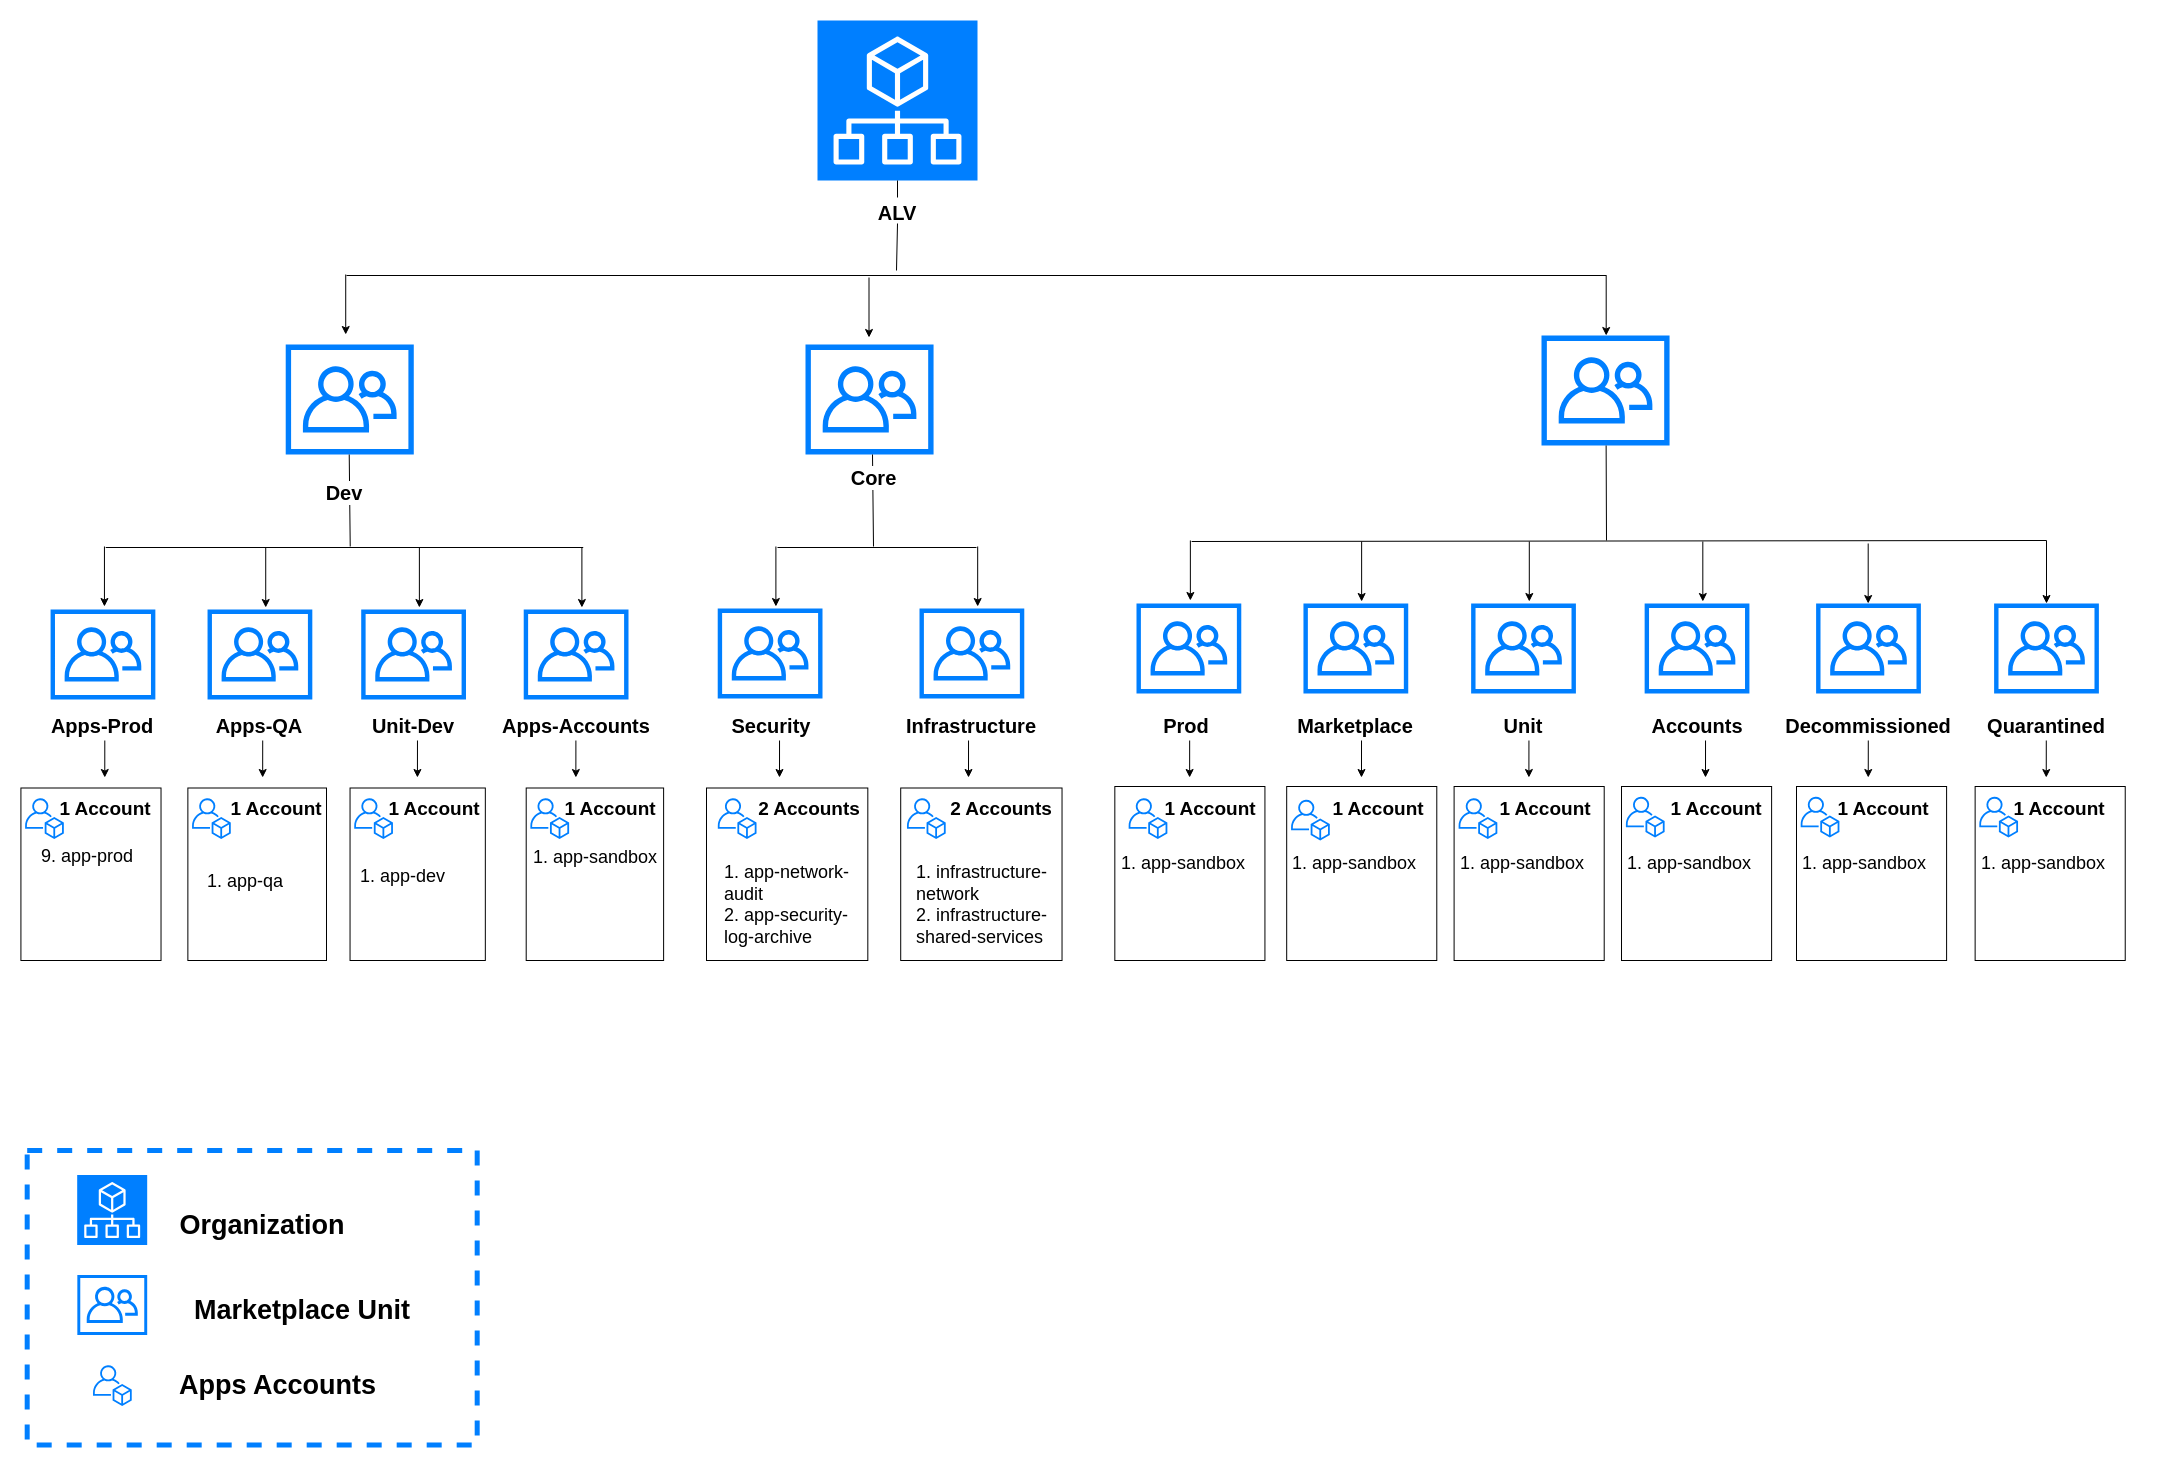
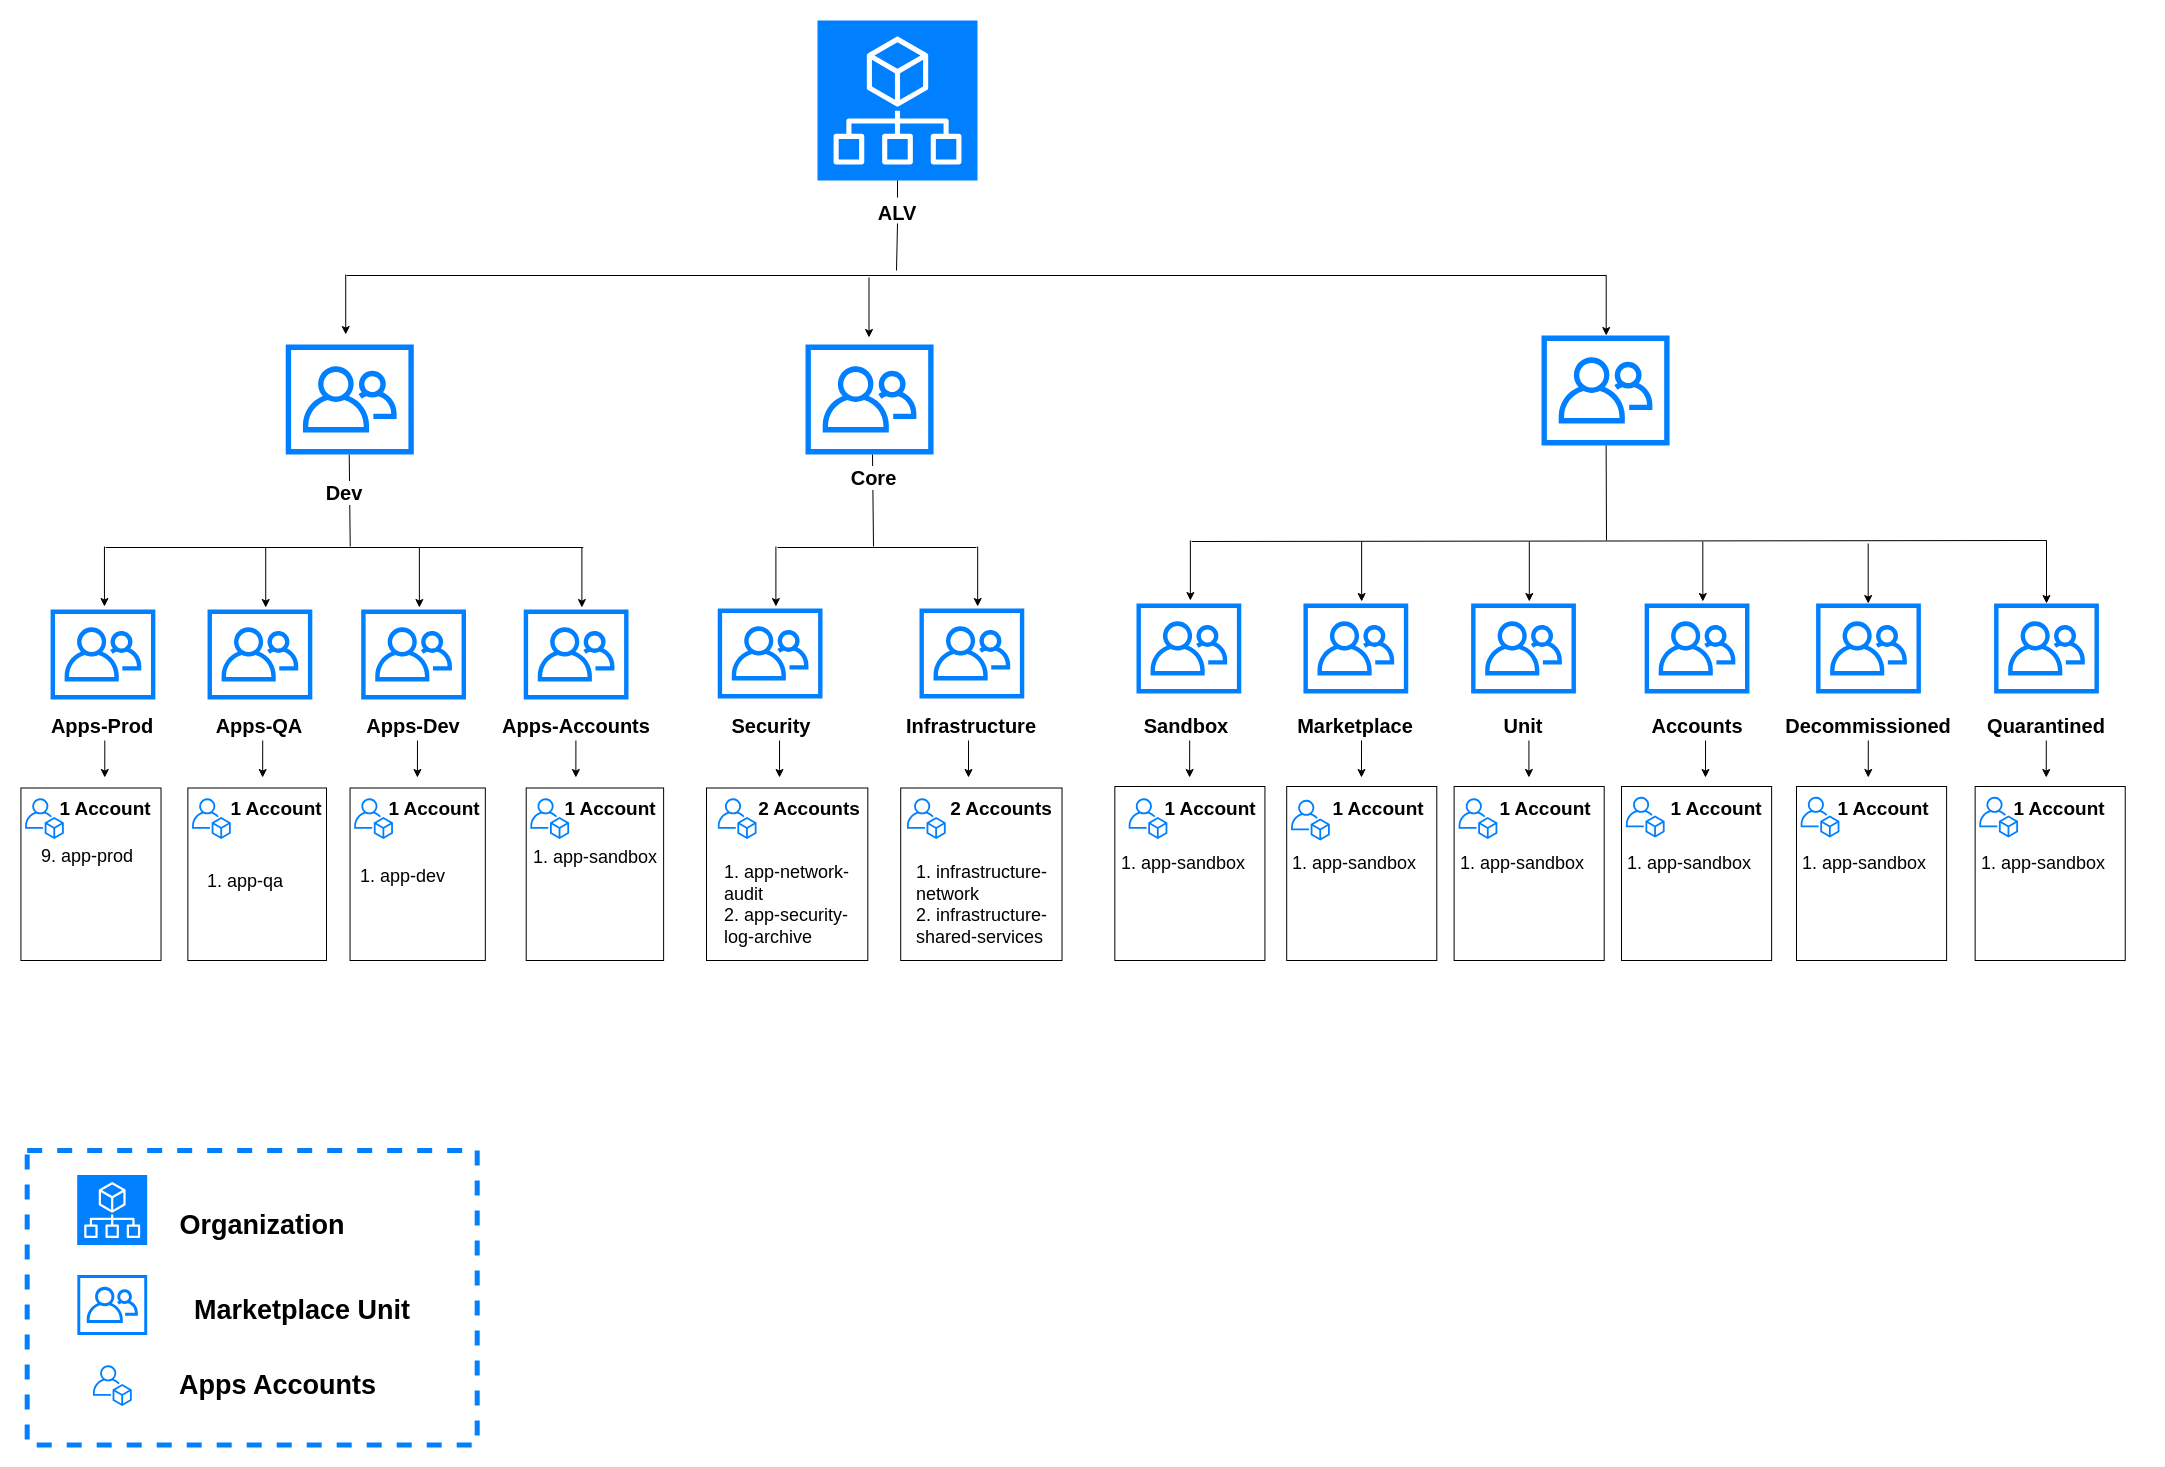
node "Unit-Dev": label "Unit-Dev" -> "Apps-Dev"
node "Prod": label "Prod" -> "Sandbox"
